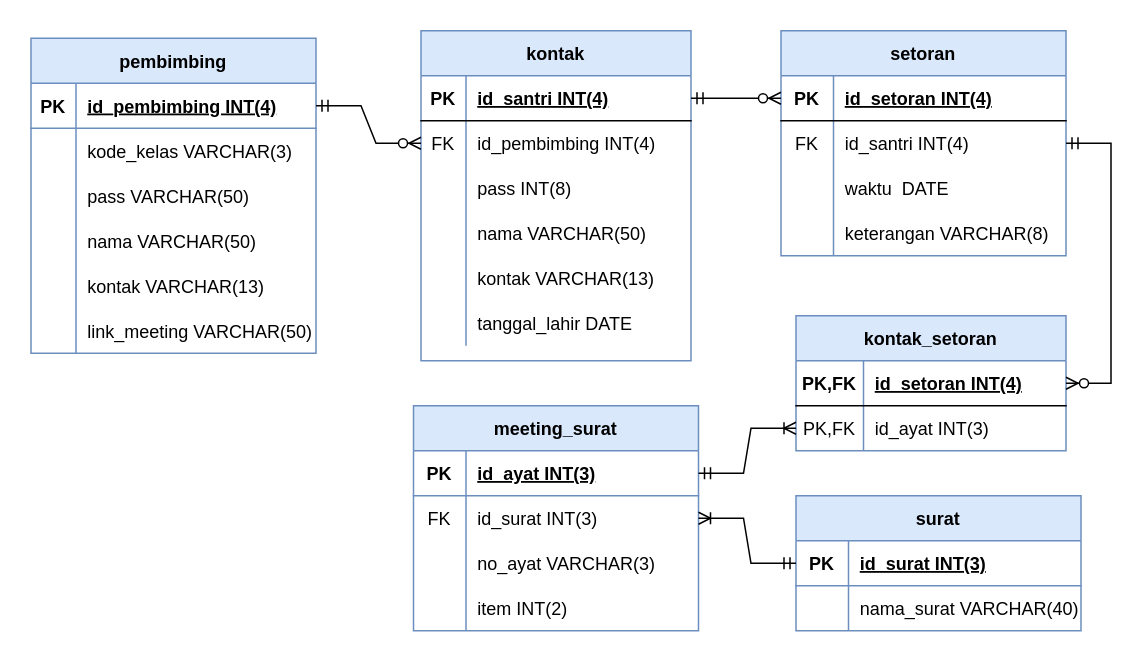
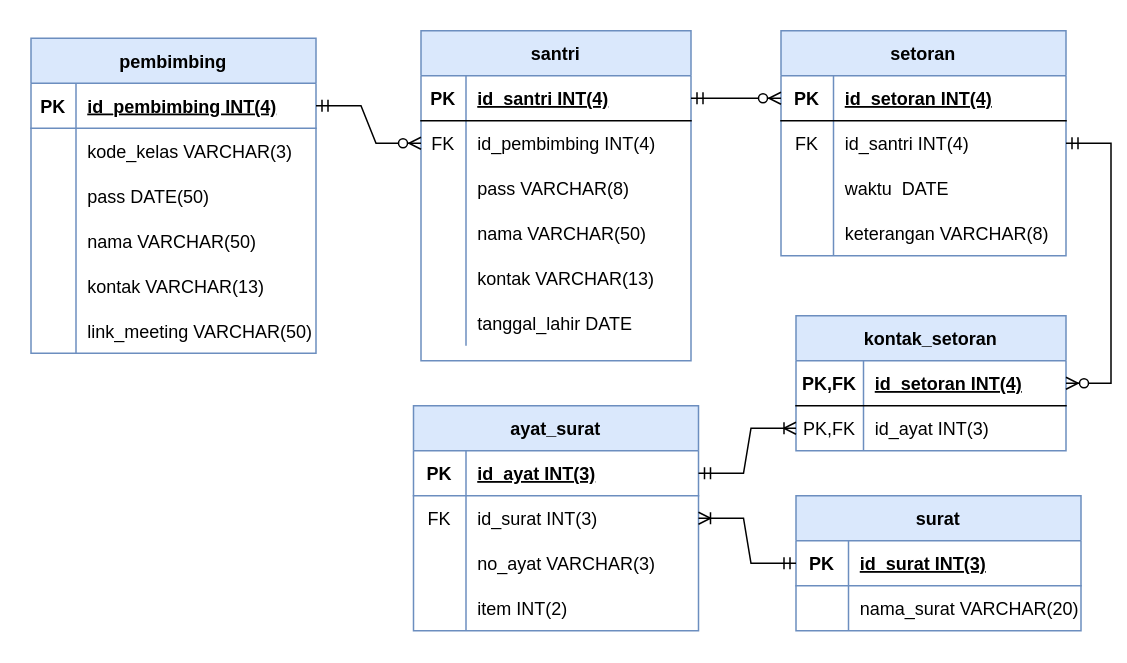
node "kontak": label "kontak" -> "santri"
node "pass INT(8)": label "pass INT(8)" -> "pass VARCHAR(8)"
node "pass VARCHAR(50)": label "pass VARCHAR(50)" -> "pass DATE(50)"
node "meeting_surat": label "meeting_surat" -> "ayat_surat"
node "nama_surat VARCHAR(40)": label "nama_surat VARCHAR(40)" -> "nama_surat VARCHAR(20)"
